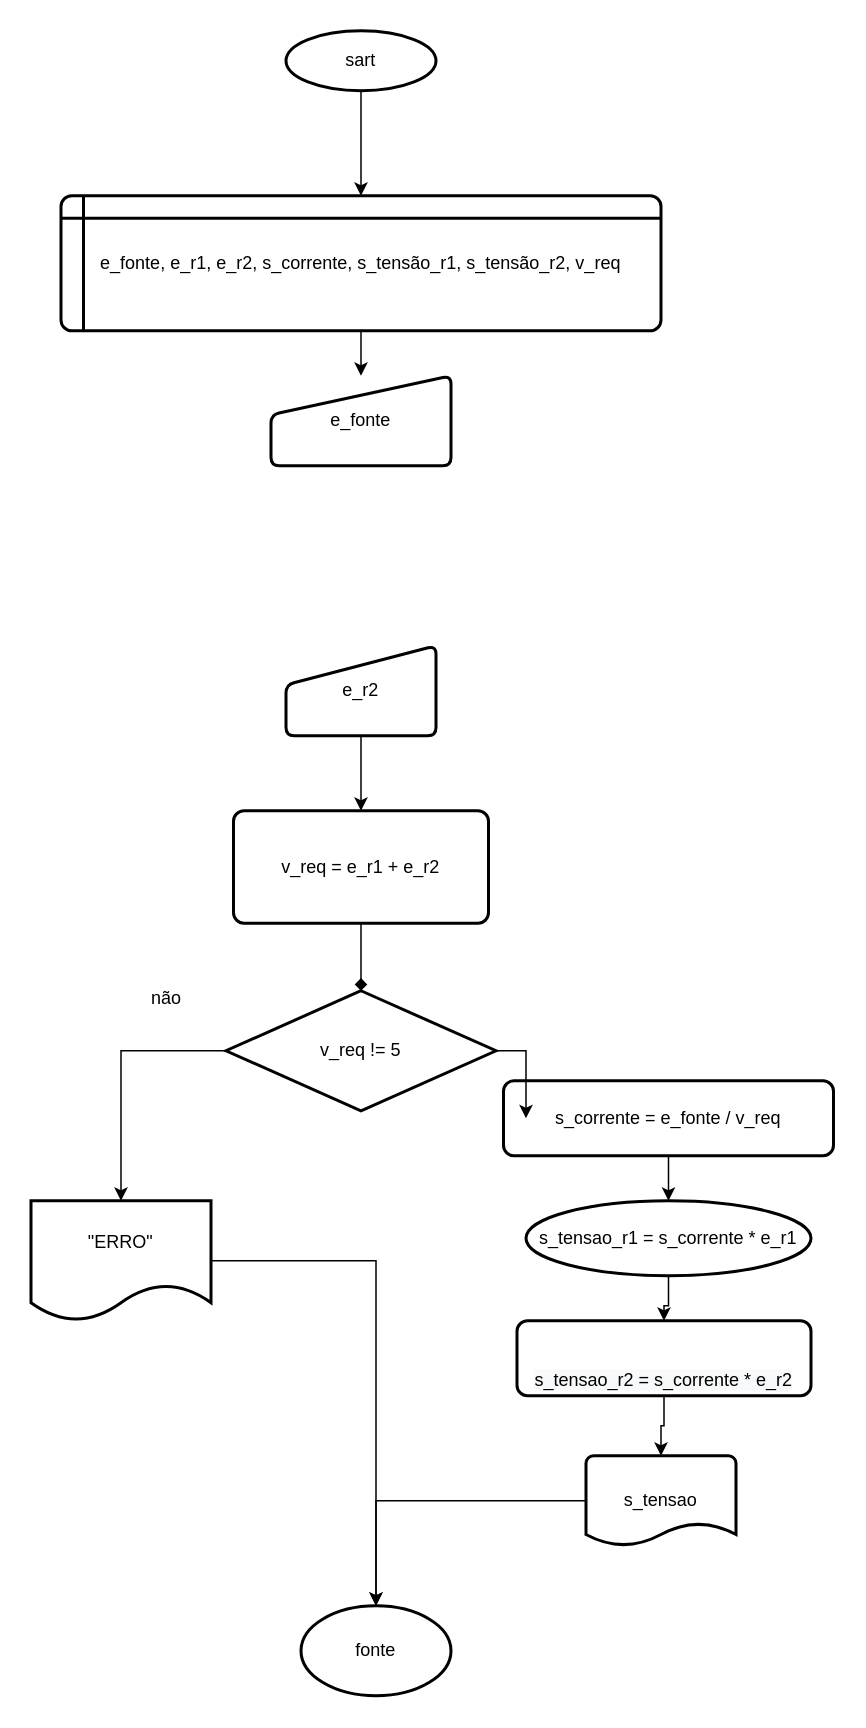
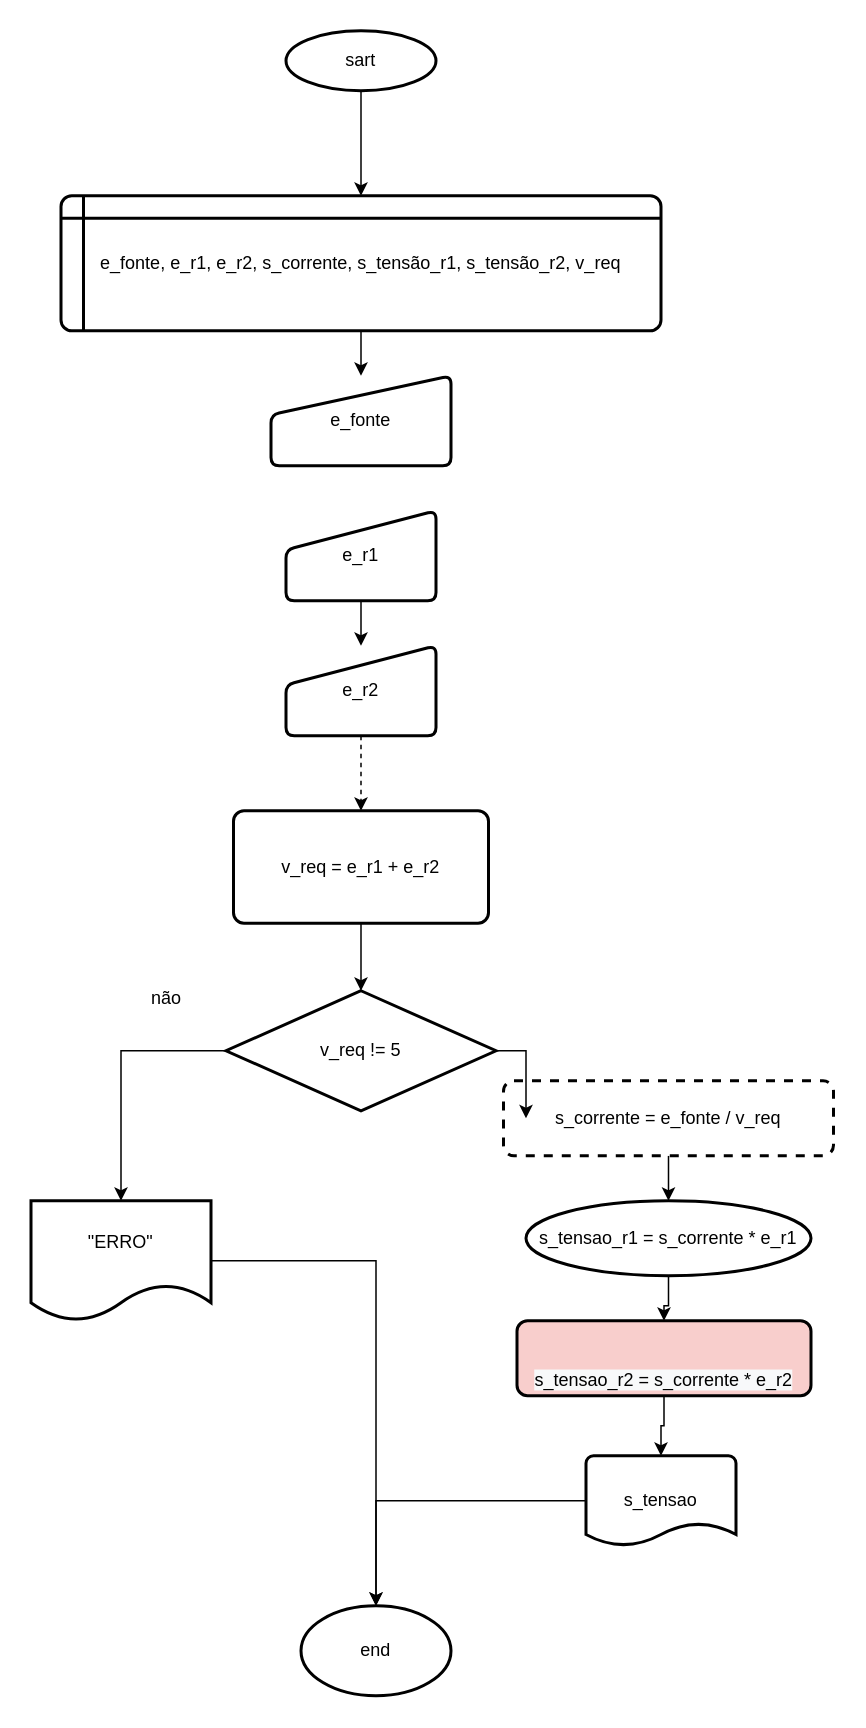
node "e_r1": added
edge "e_r1" -> "e_r2": added
edge "e_r2" -> "v_req = e_r1 + e_r2": style solid -> dashed
edge "v_req = e_r1 + e_r2" -> "v_req != 5": arrowhead diamond -> classic
node "s_corrente = e_fonte / v_req": style solid -> dashed
node "s_tensao_r2 = s_corrente * e_r2": fillcolor #ffffff -> #f8cecc
node "fonte": label "fonte" -> "end"
